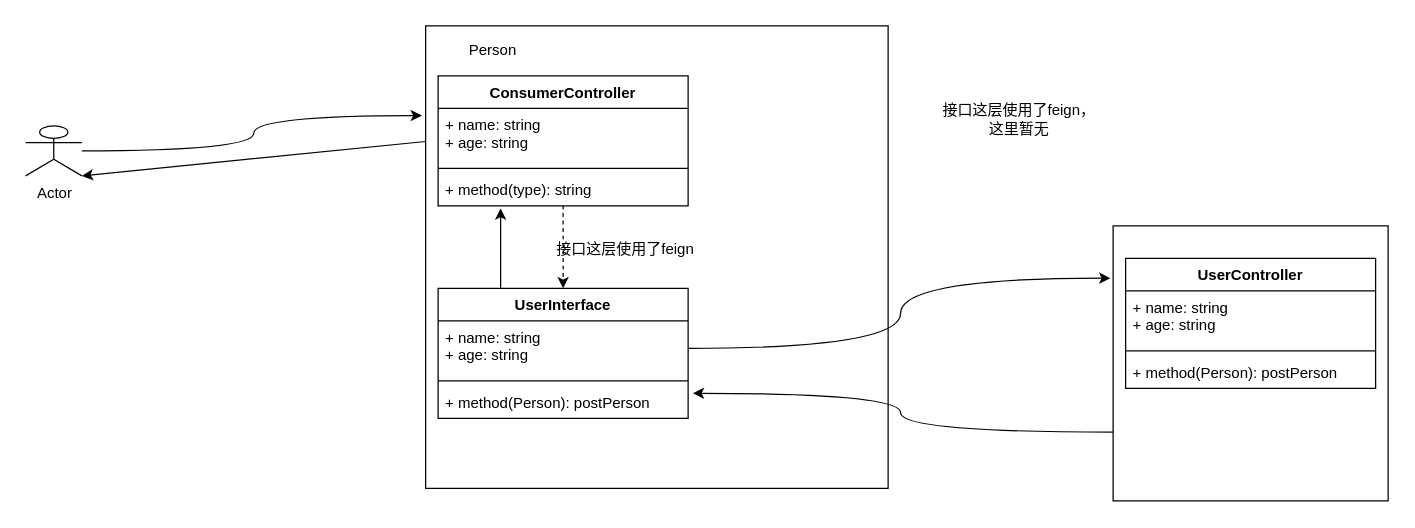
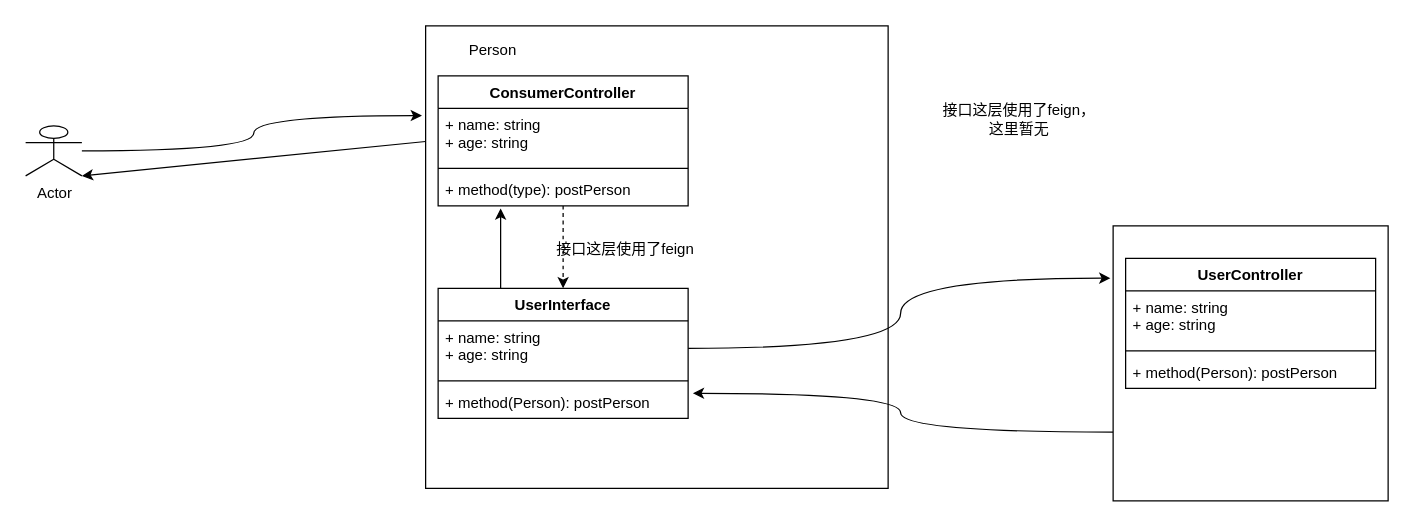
node "+ method(type): string": label "+ method(type): string" -> "+ method(type): postPerson"
